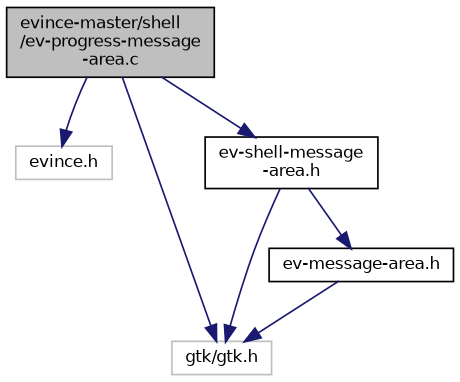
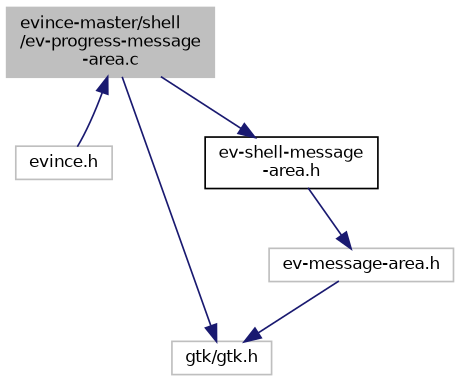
node "evince-master/shell /ev-progress-message -area.c": color black -> grey75
edge "evince-master/shell /ev-progress-message -area.c" -> "evince.h": reversed
edge "ev-shell-message -area.h" -> "gtk/gtk.h": removed
node "ev-message-area.h": color black -> grey75
